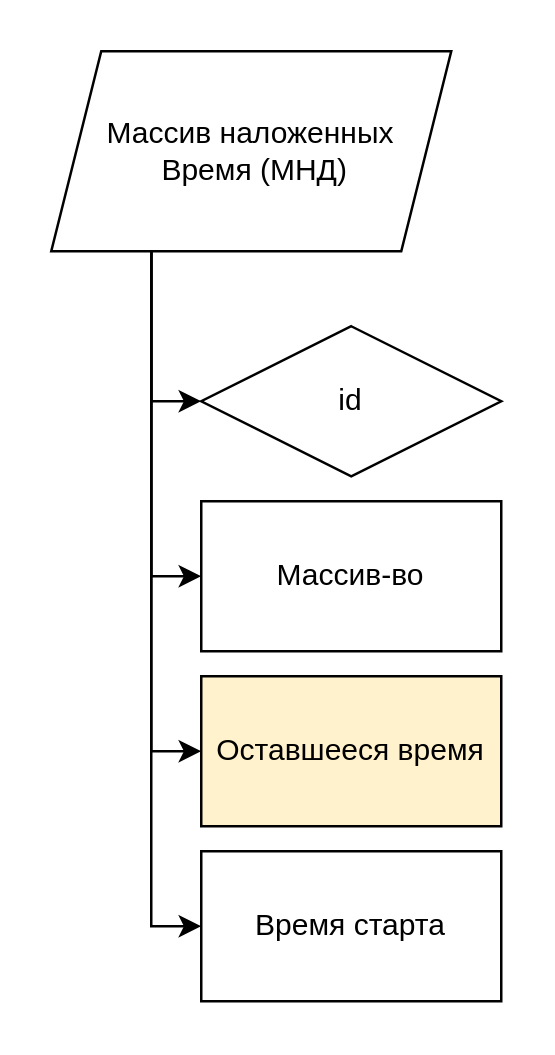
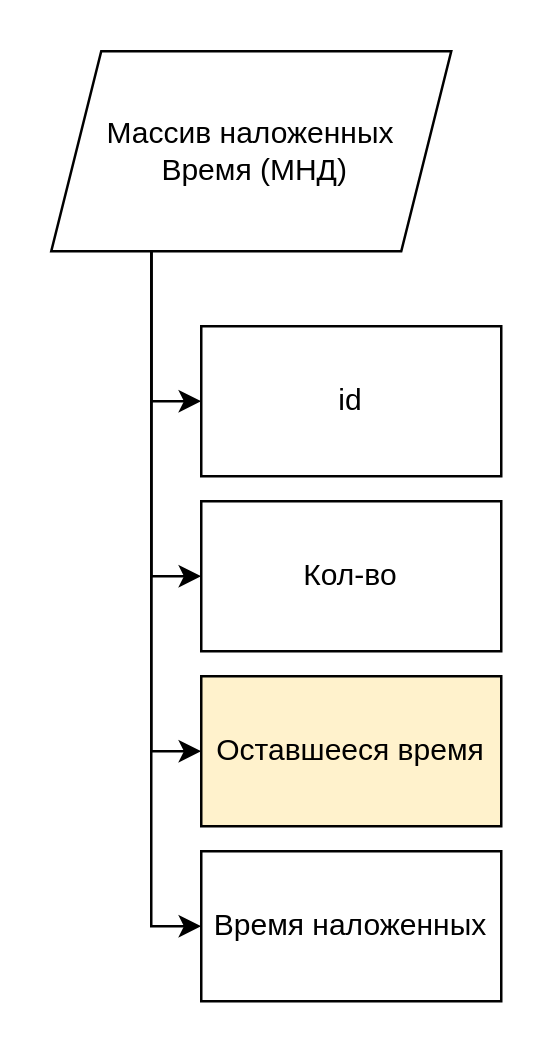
node "id": shape diamond -> rectangle
node "Массив-во": label "Массив-во" -> "Кол-во"
node "Время старта": label "Время старта" -> "Время наложенных"
